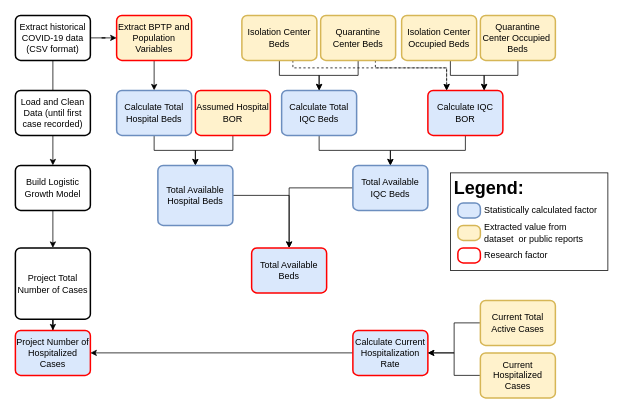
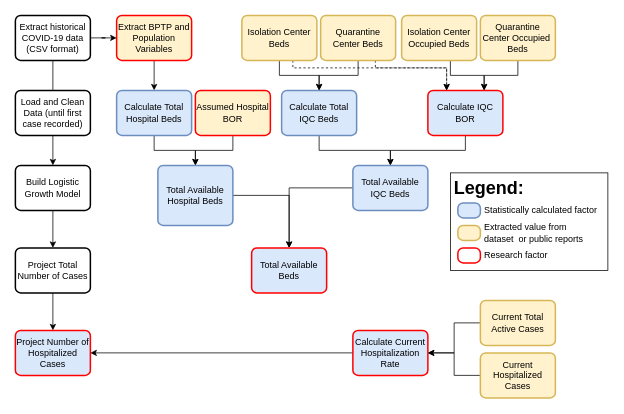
node "Project Total Number of Cases": size 75x71 -> 75x45
